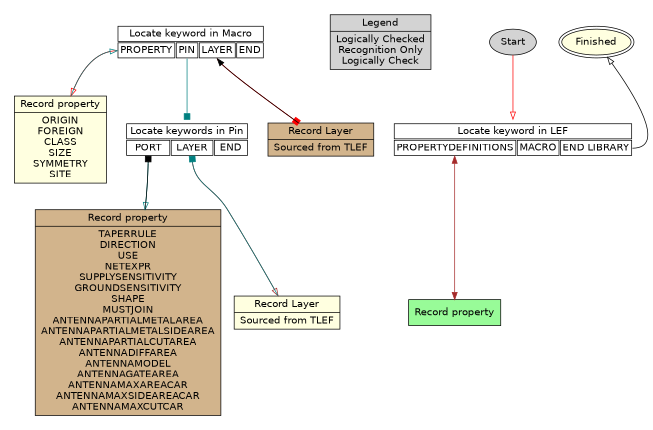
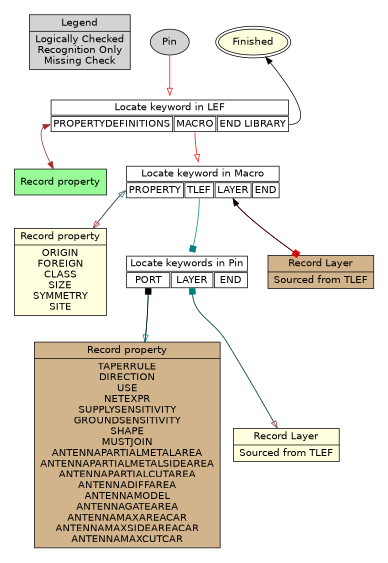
node "Start": label "Start" -> "Pin"
node "Locate keyword in Macro": text "PIN" -> "TLEF"
node "Legend": text "Logically Check" -> "Missing Check"
edge "Locate keyword in LEF" -> "Finished": arrowhead onormal -> normal
edge "Locate keyword in LEF" -> "Locate keyword in Macro": added
